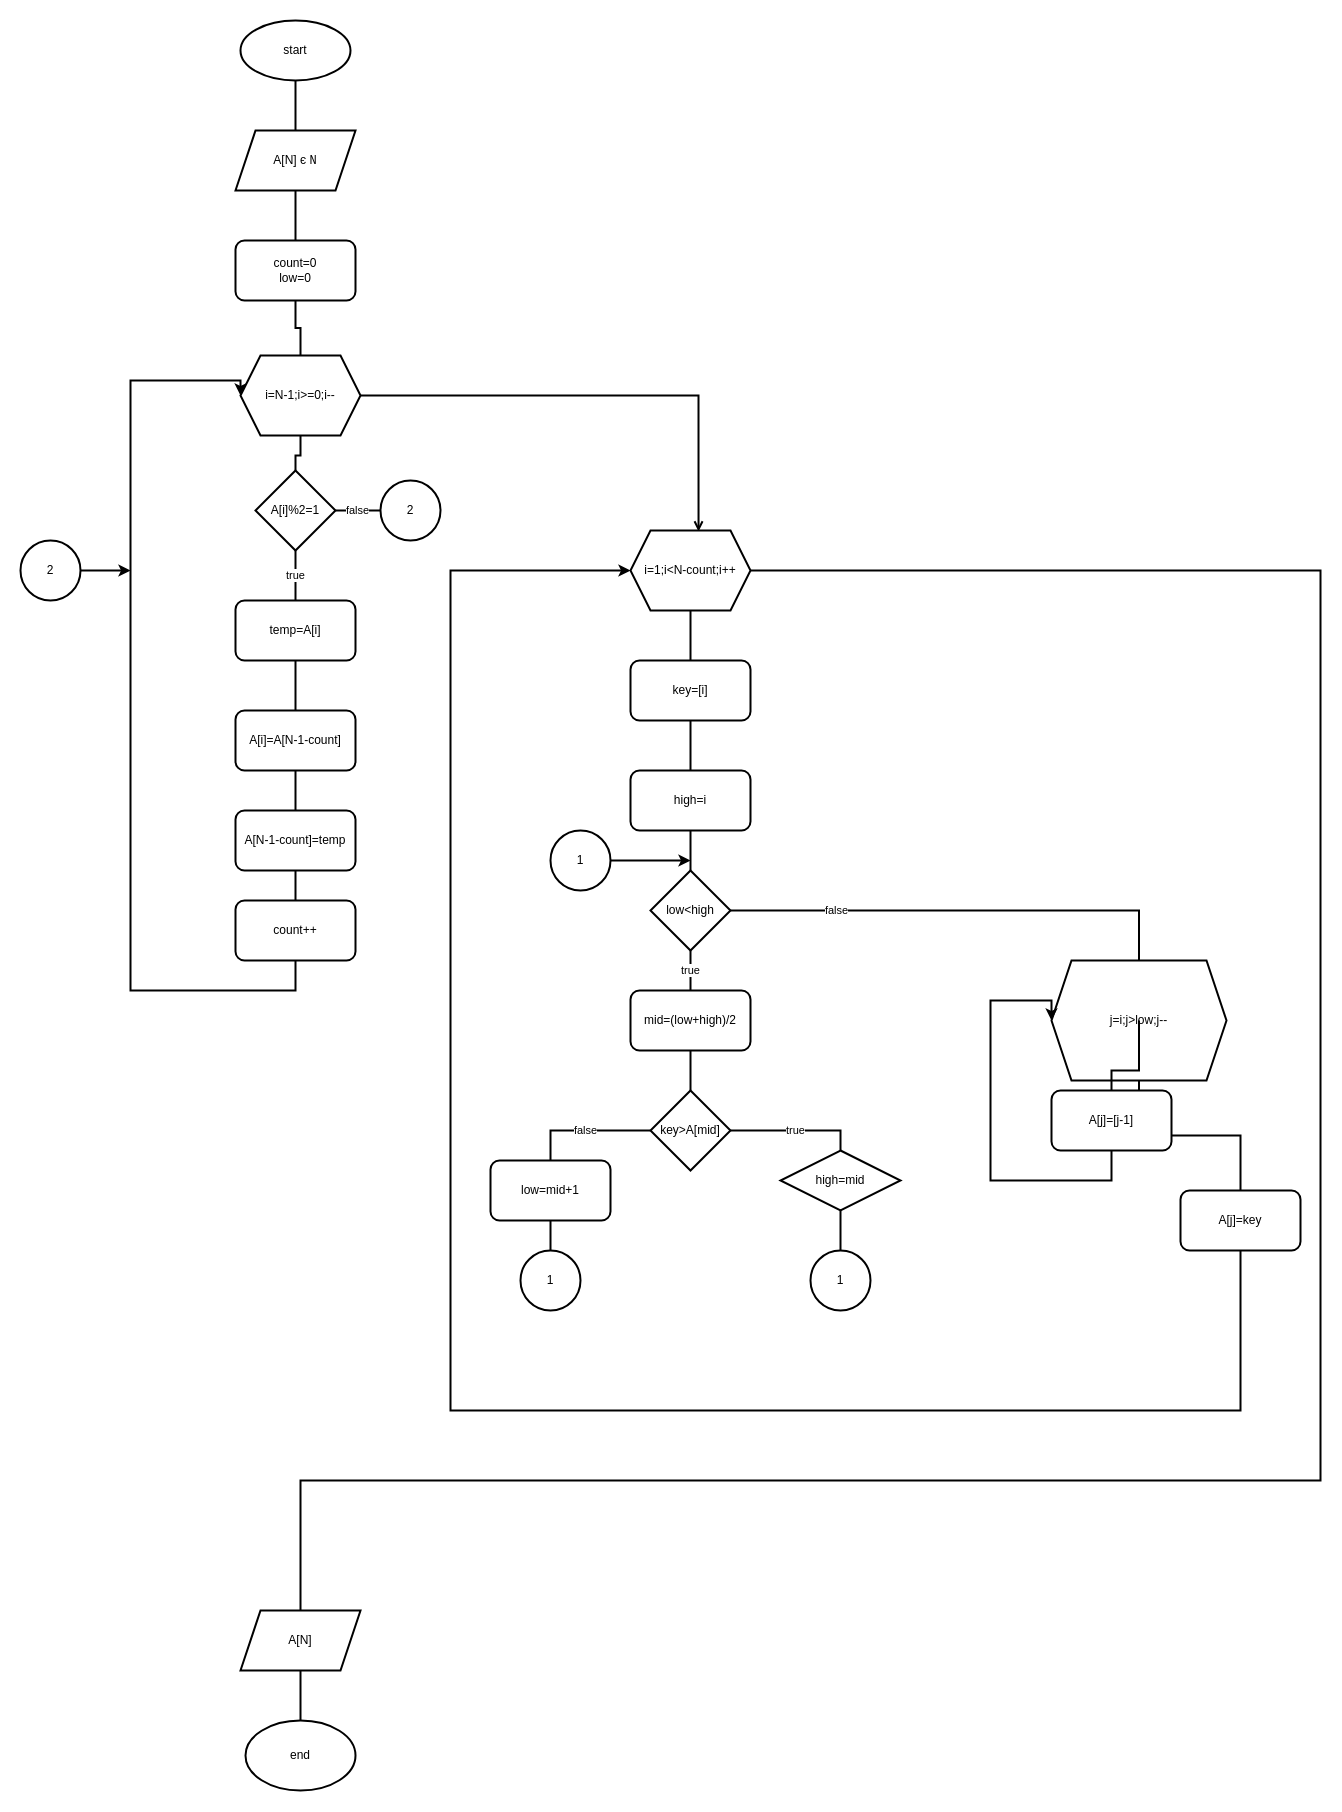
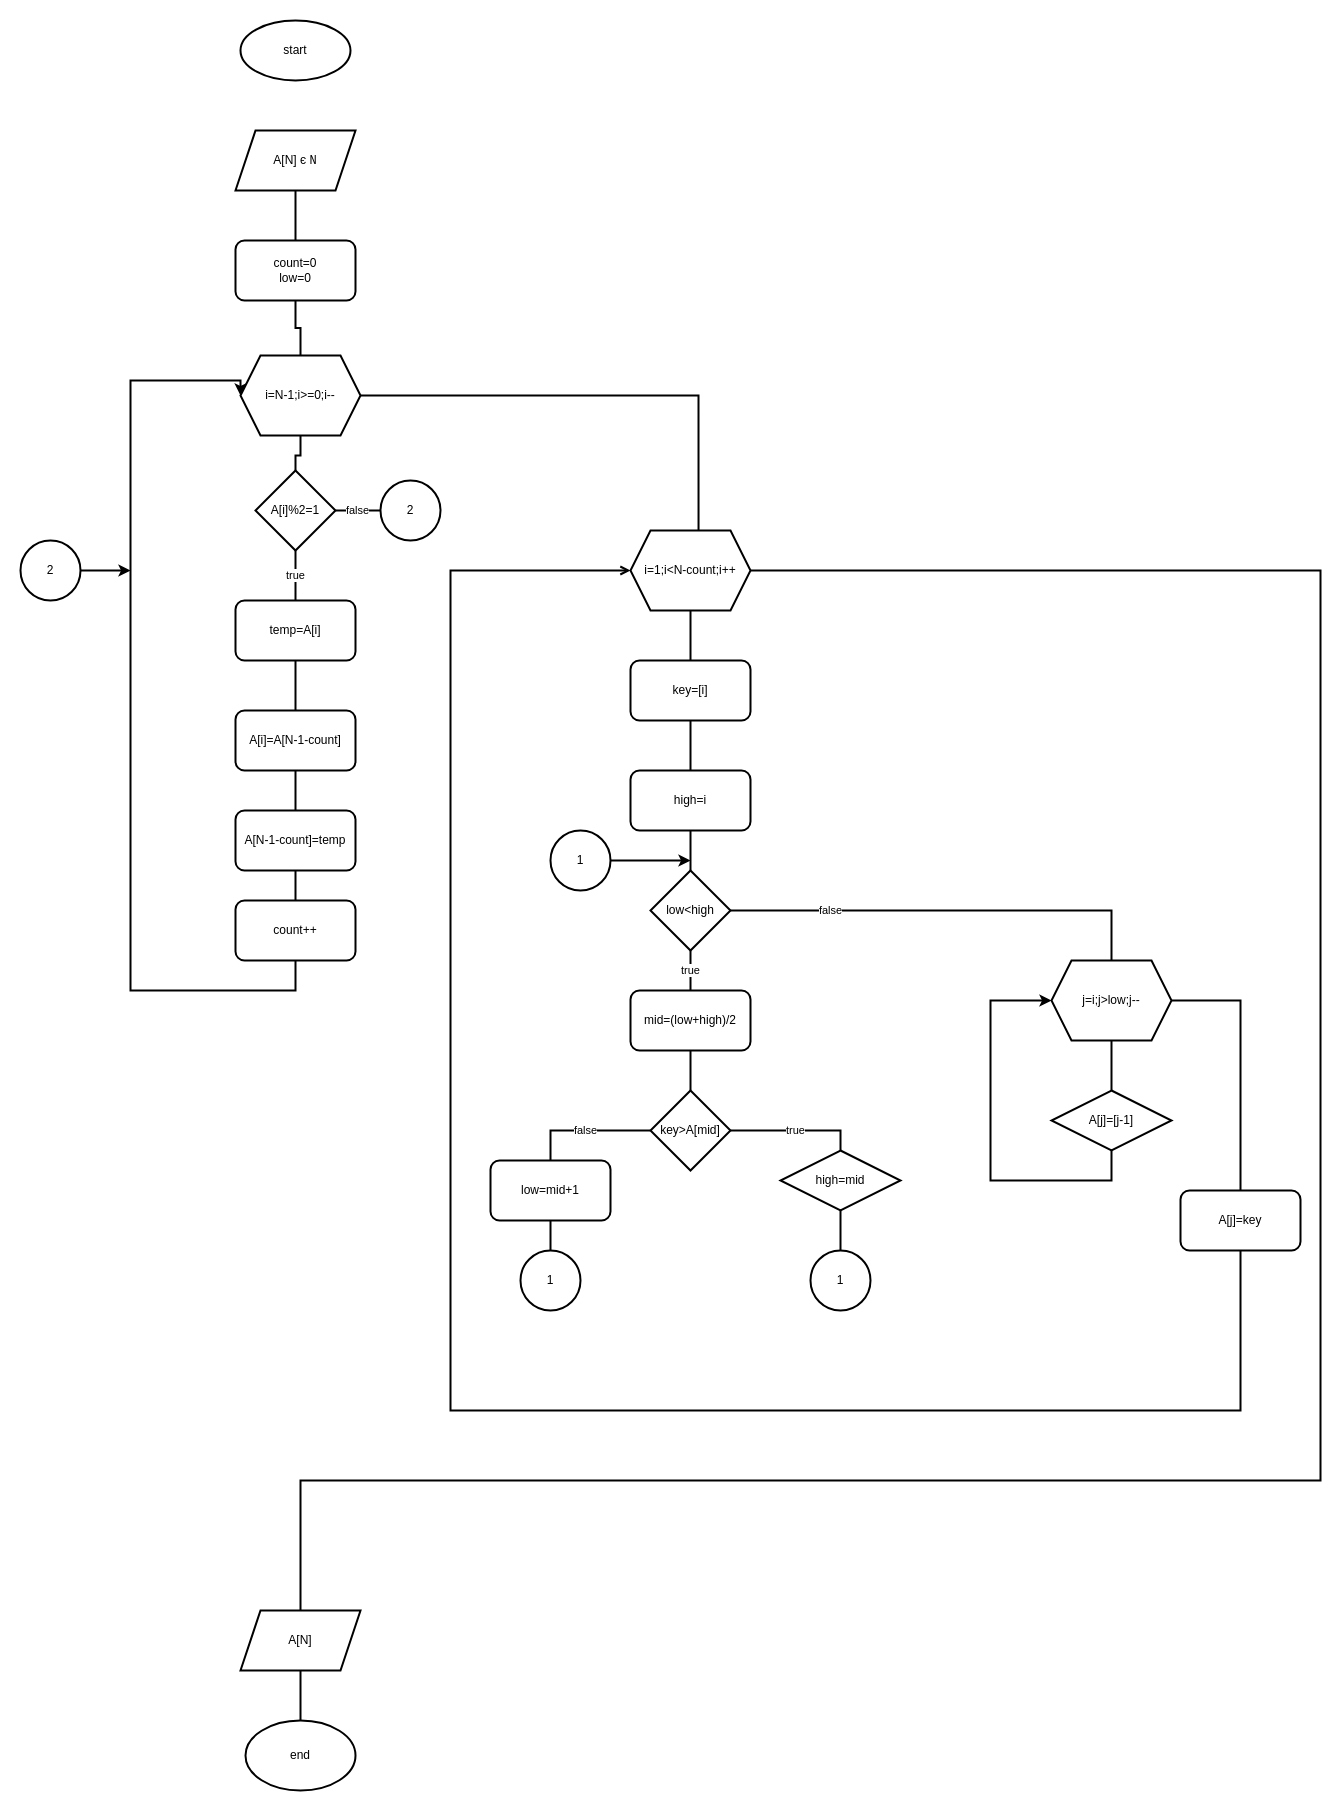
edge "start" -- "A[N] є N": removed
edge "i=N-1;i>=0;i--" -> "i=1;i<N-count;i++": arrowhead open -> none
edge "A[j]=key" -> "i=1;i<N-count;i++": arrowhead classic -> open
node "j=i;j>low;j--": size 175x120 -> 120x80
node "A[j]=[j-1]": shape rounded rectangle -> diamond
